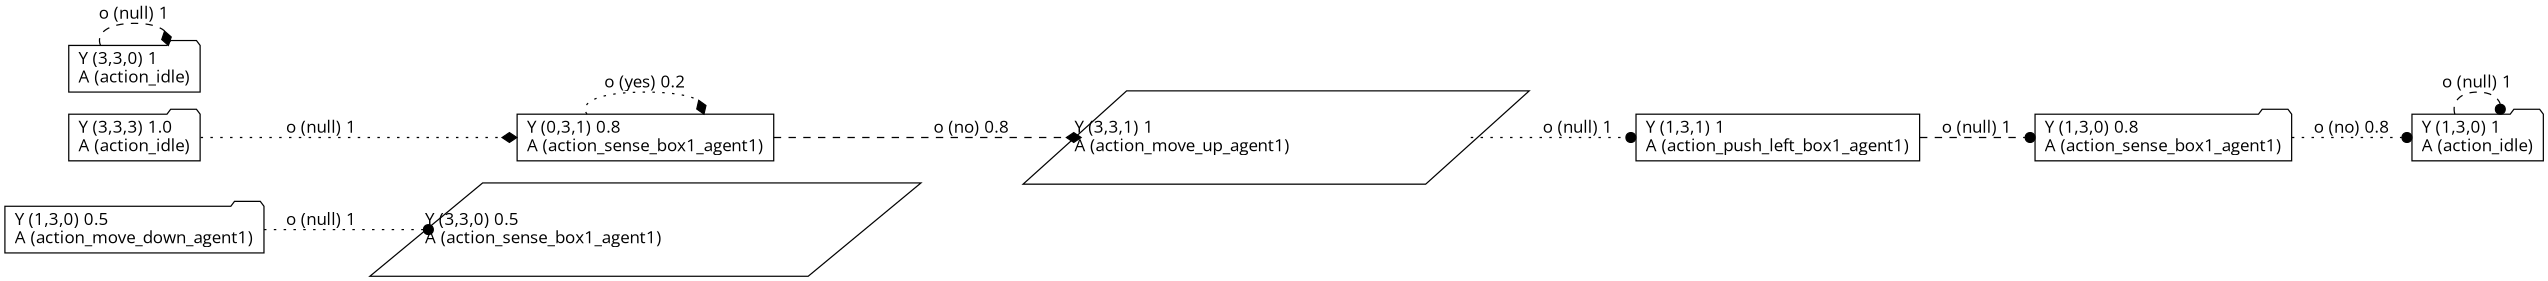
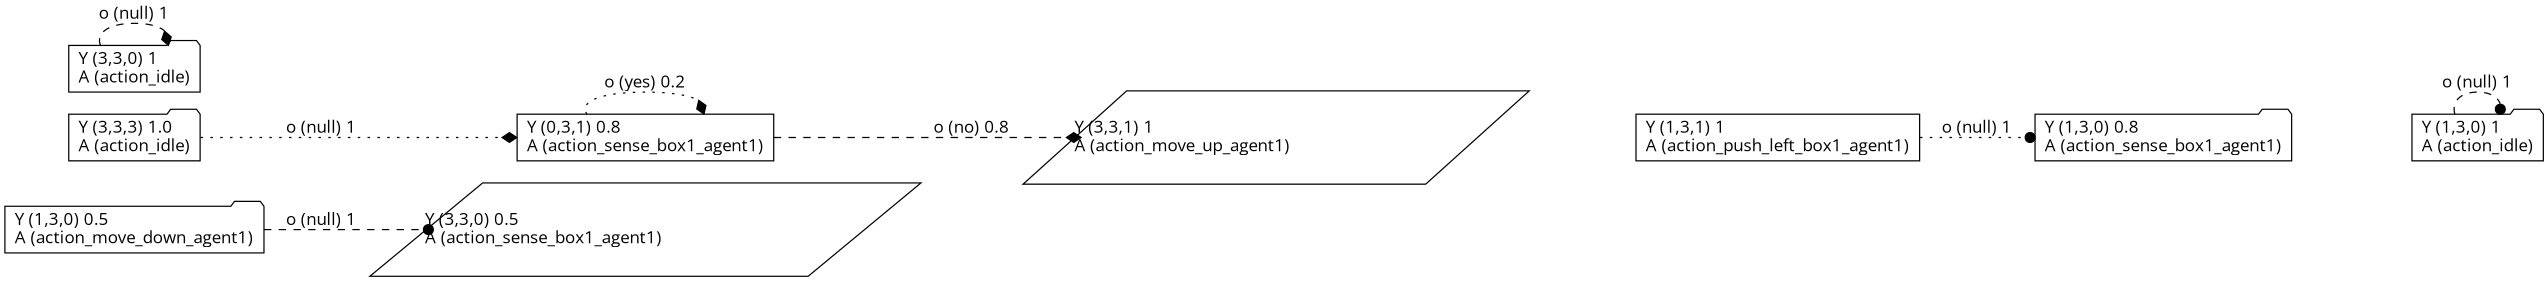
edge "Y (3,3,1) 1 A (action_move_up_agent1)" -> "Y (1,3,1) 1 A (action_push_left_box1_agent1)": removed, label "o (null) 1"
edge "Y (1,3,1) 1 A (action_push_left_box1_agent1)" -> "Y (1,3,0) 0.8 A (action_sense_box1_agent1)": style dashed -> dotted
edge "Y (1,3,0) 0.8 A (action_sense_box1_agent1)" -> "Y (1,3,0) 1 A (action_idle)": removed, label "o (no) 0.8"
edge "Y (1,3,0) 0.5 A (action_move_down_agent1)" -> "Y (3,3,0) 0.5 A (action_sense_box1_agent1)": style dotted -> dashed
